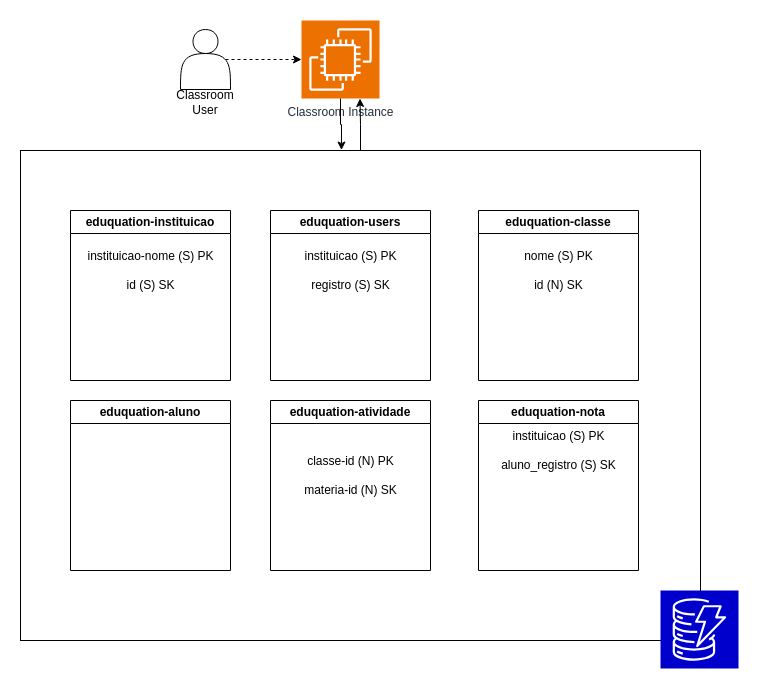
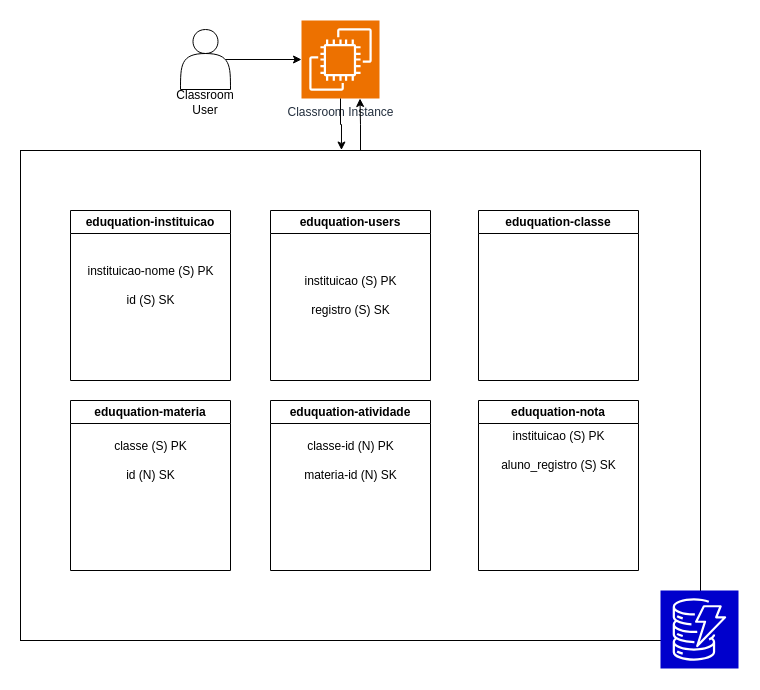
edge "Classroom User" -> "Classroom Instance": style dashed -> solid
node "instituicao-nome (S) PK id (S) SK": moved (151, 271) -> (151, 286)
node "instituicao (S) PK registro (S) SK": moved (351, 271) -> (351, 296)
node "nome (S) PK id (N) SK": removed
node "eduquation-aluno": label "eduquation-aluno" -> "eduquation-materia"
node "classe (S) PK id (N) SK": added
node "classe-id (N) PK materia-id (N) SK": moved (351, 476) -> (351, 461)
